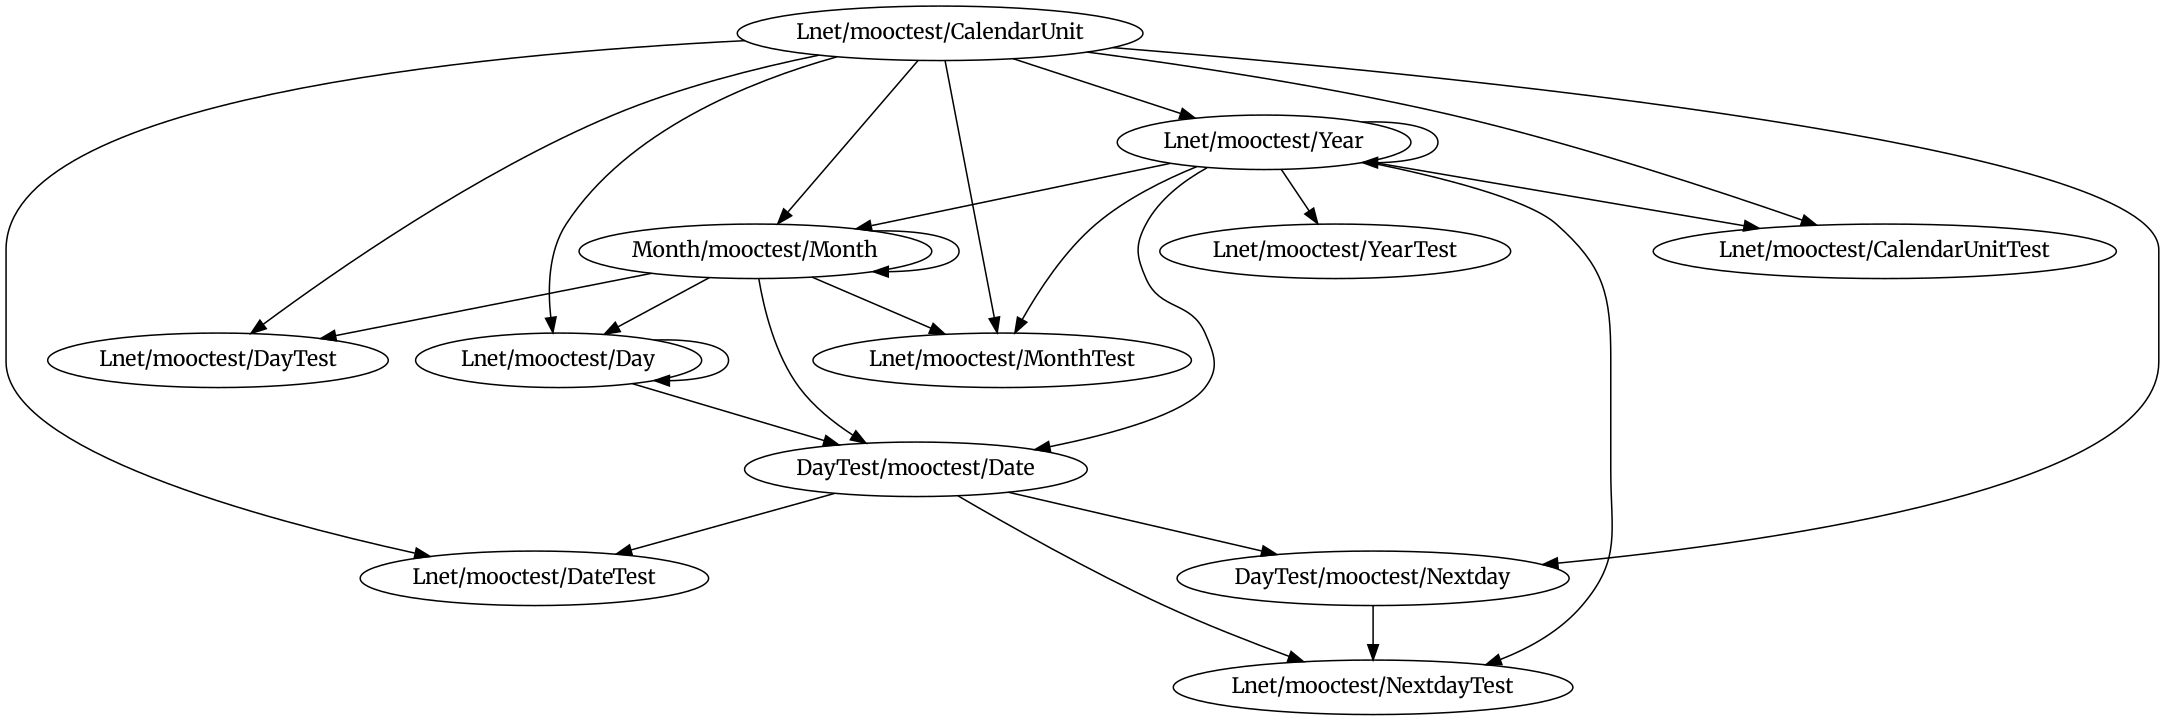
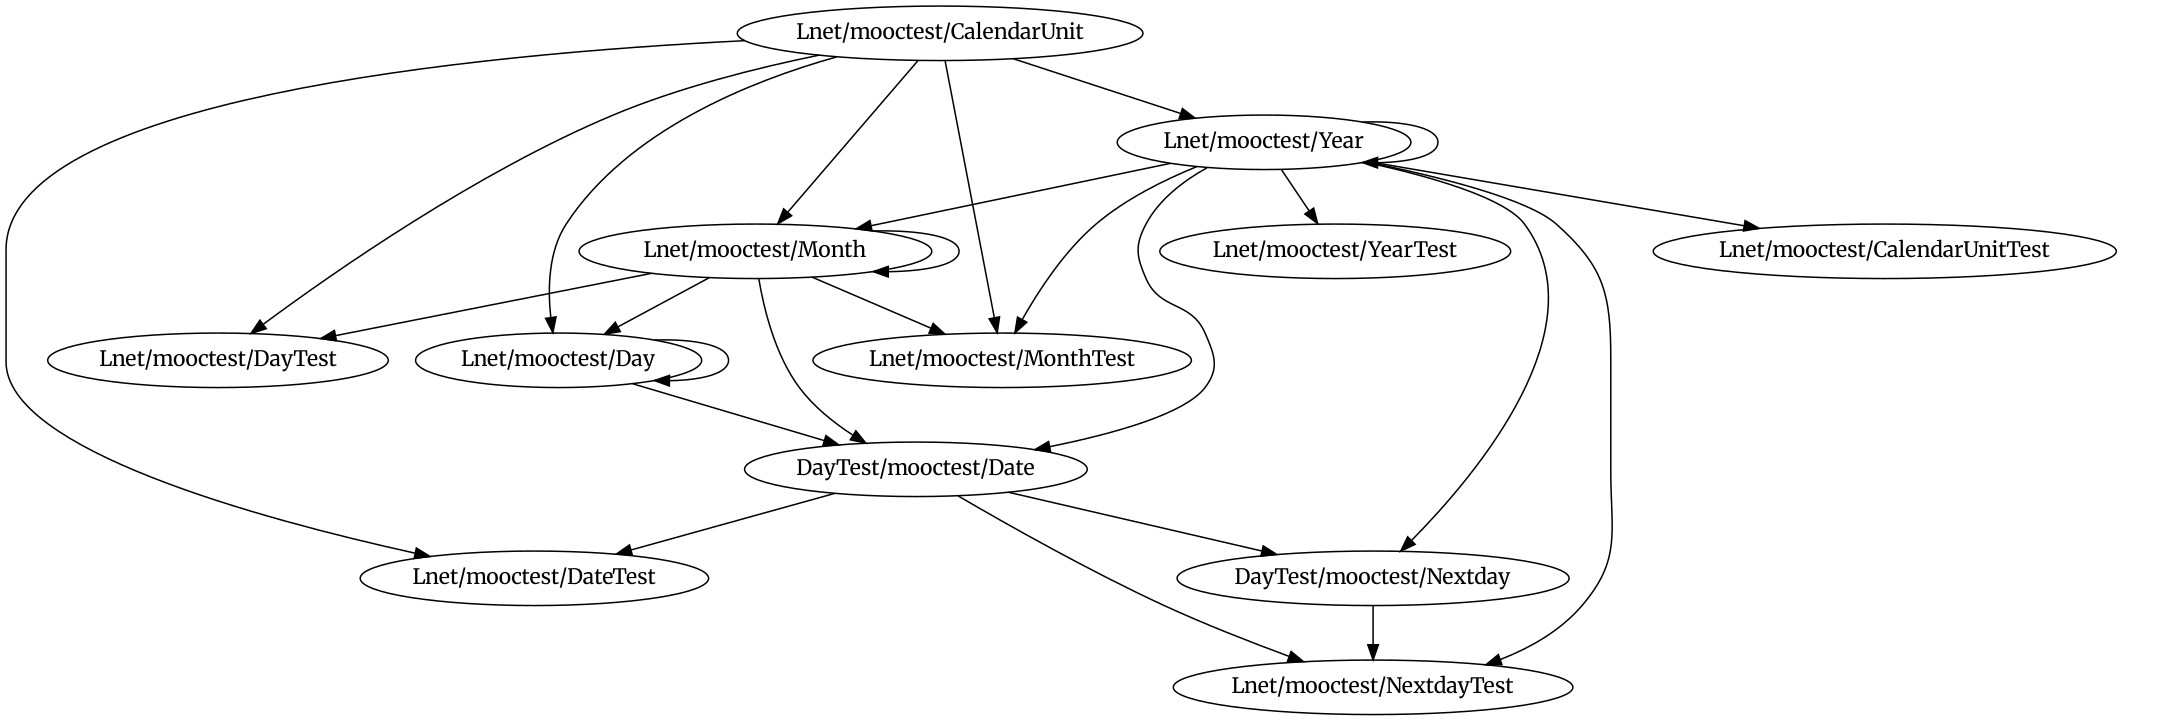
edge "Lnet/mooctest/CalendarUnit" -> "Lnet/mooctest/CalendarUnitTest": removed
edge "Lnet/mooctest/CalendarUnit" -> "DayTest/mooctest/Nextday": now "Lnet/mooctest/Year" -> "DayTest/mooctest/Nextday"
node "Month/mooctest/Month": label "Month/mooctest/Month" -> "Lnet/mooctest/Month"
